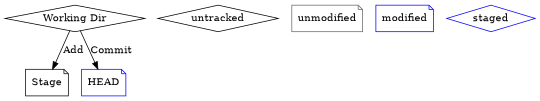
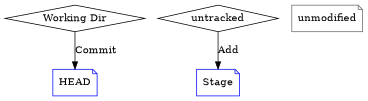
node "modified": removed
node "staged": removed
edge "Working Dir" -> "Stage": now "untracked" -> "Stage"
node "Stage": color black -> blue
